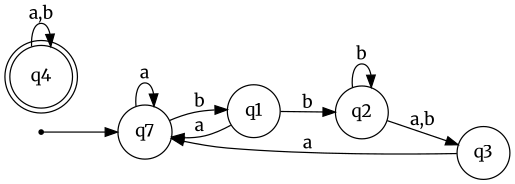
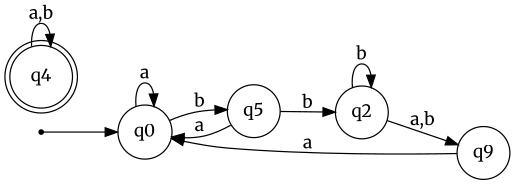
node "q1": label "q1" -> "q5"
node "q7": label "q7" -> "q0"
node "q3": label "q3" -> "q9"
